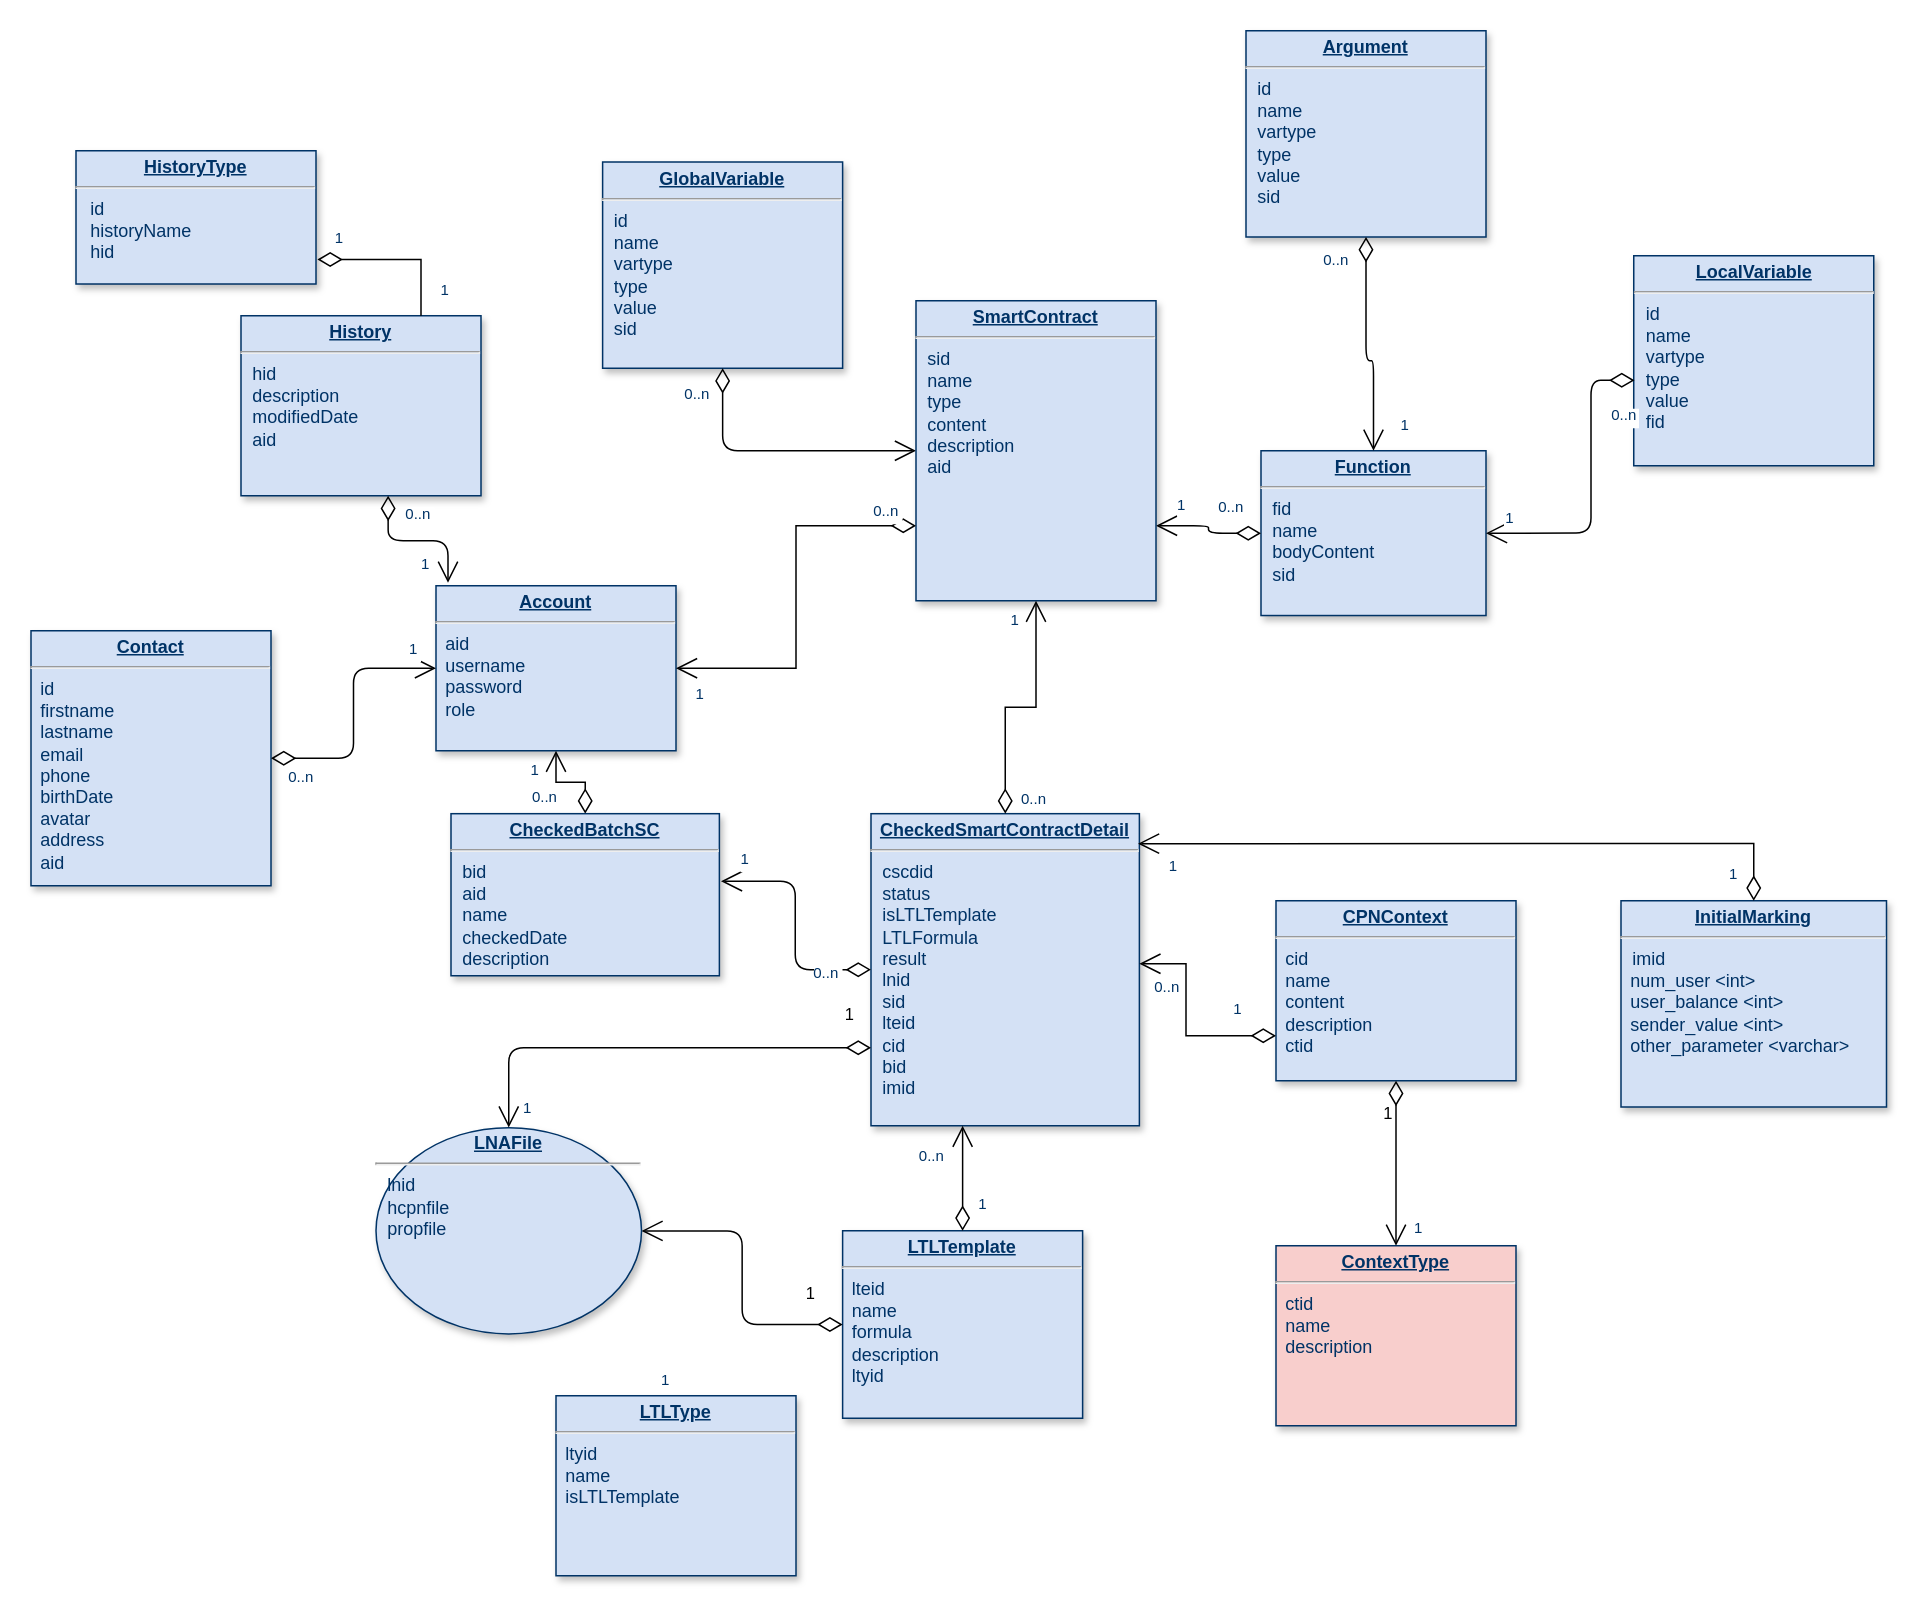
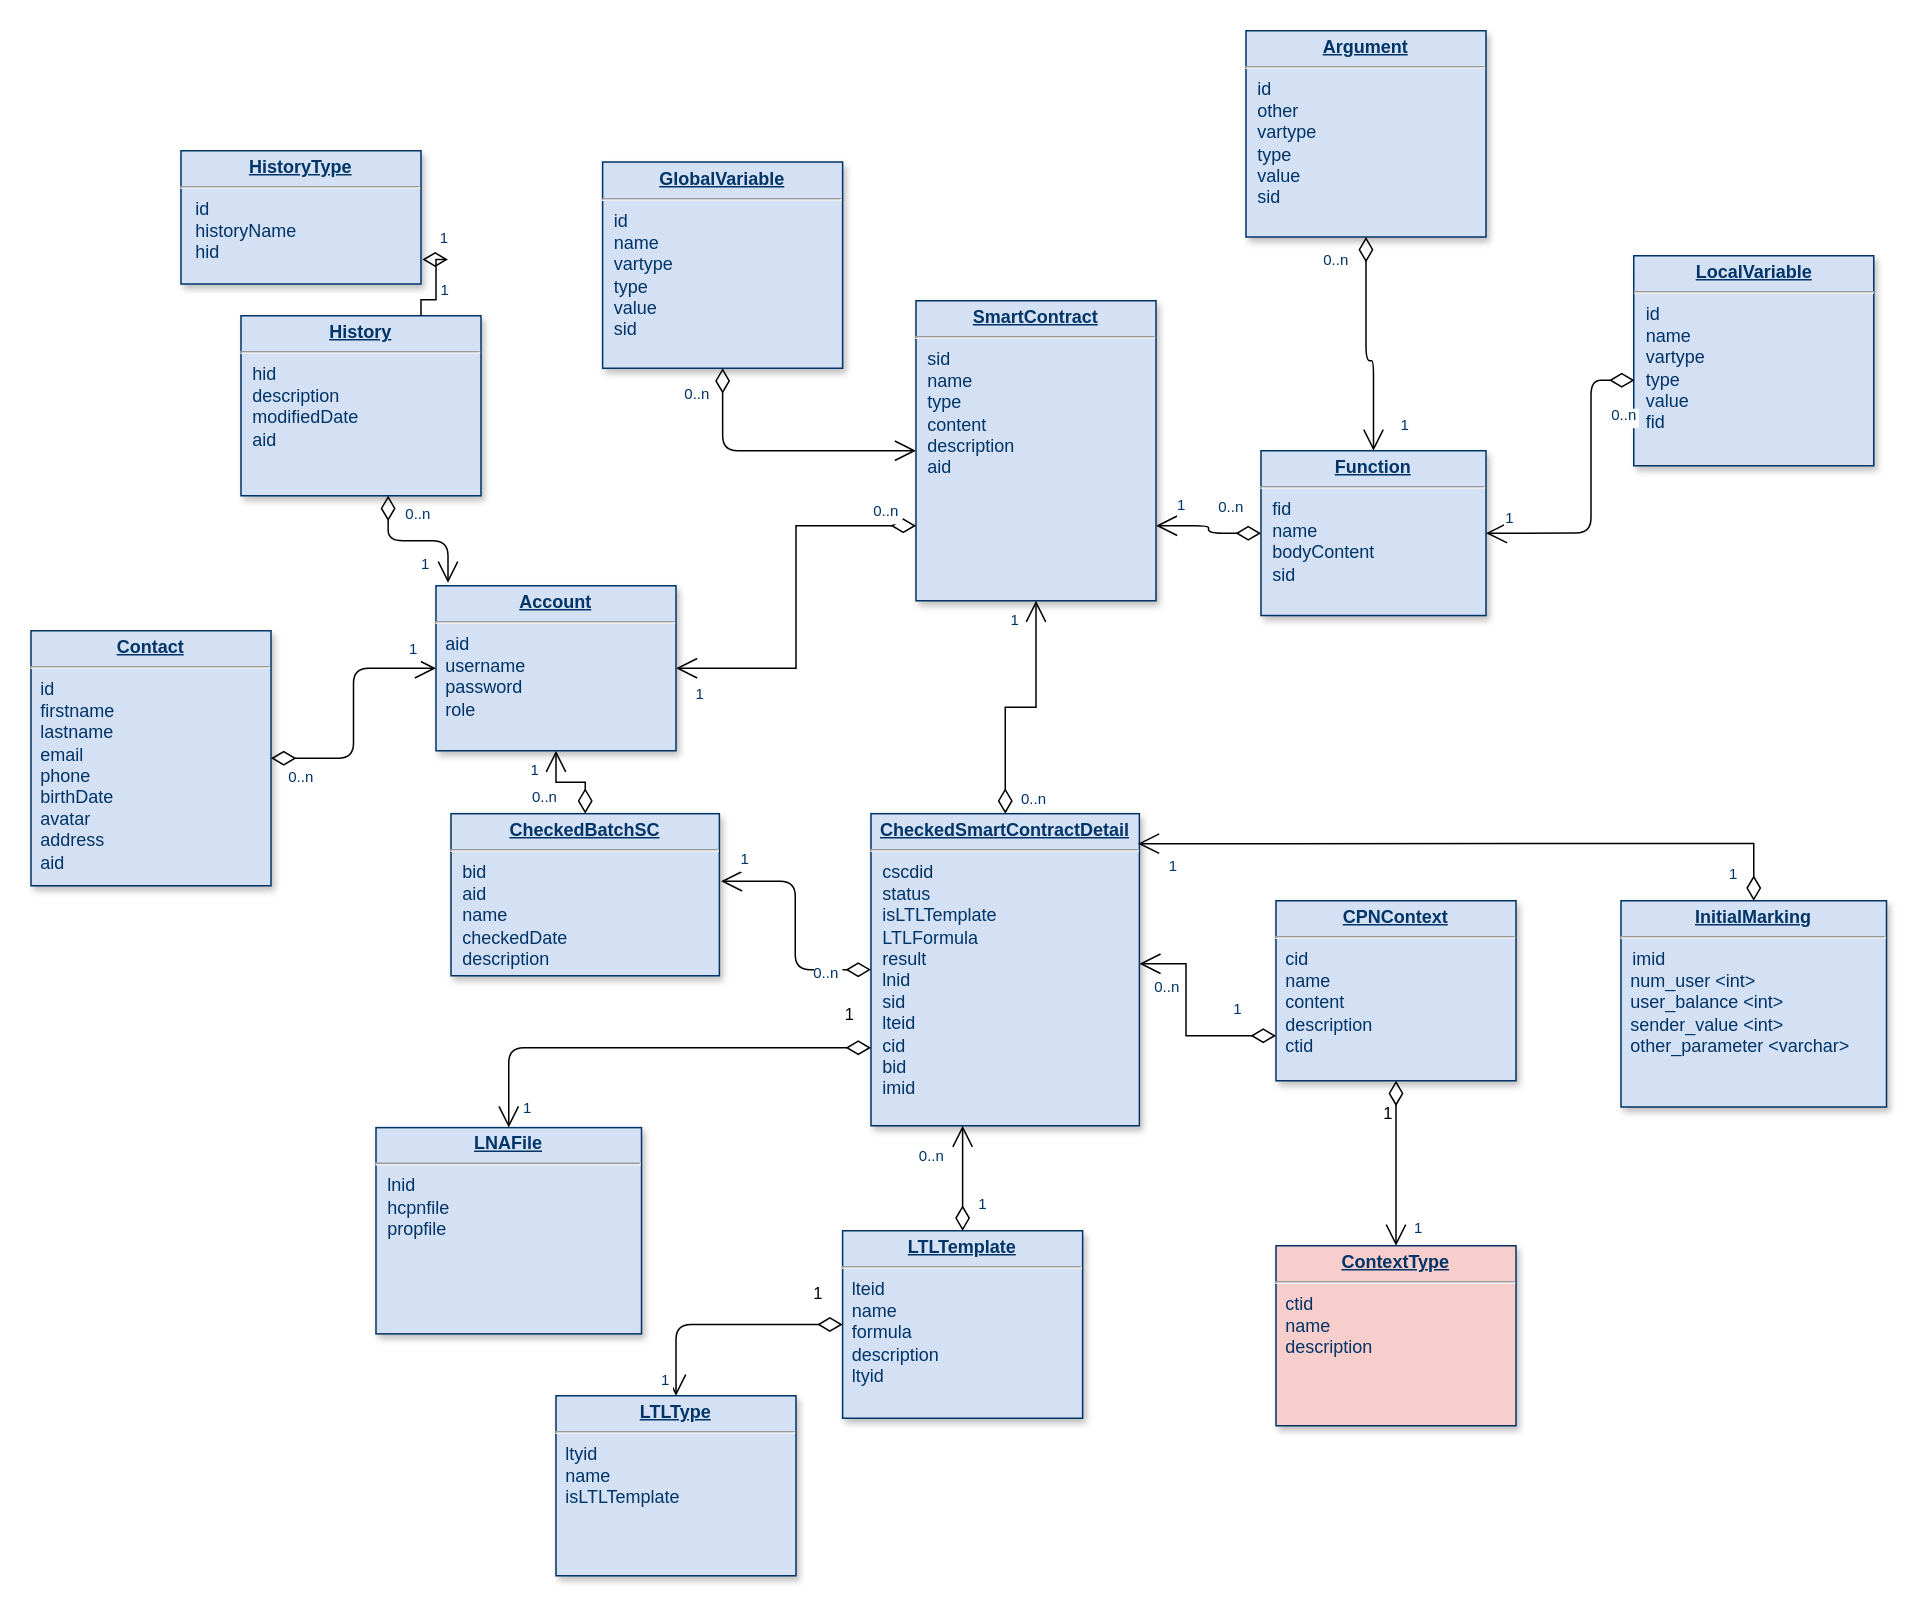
node "Argument id name vartype type value sid": label "Argument id name vartype type value sid" -> "Argument id other vartype type value sid"
node "HistoryType id historyName hid": moved (196, 217) -> (301, 217)
node "LNAFile lnid hcpnfile propfile": shape ellipse -> rectangle
edge "LNAFile lnid hcpnfile propfile" -- "LTLTemplate lteid name formula description ltyid": now "LTLType ltyid name isLTLTemplate" -- "LTLTemplate lteid name formula description ltyid"
